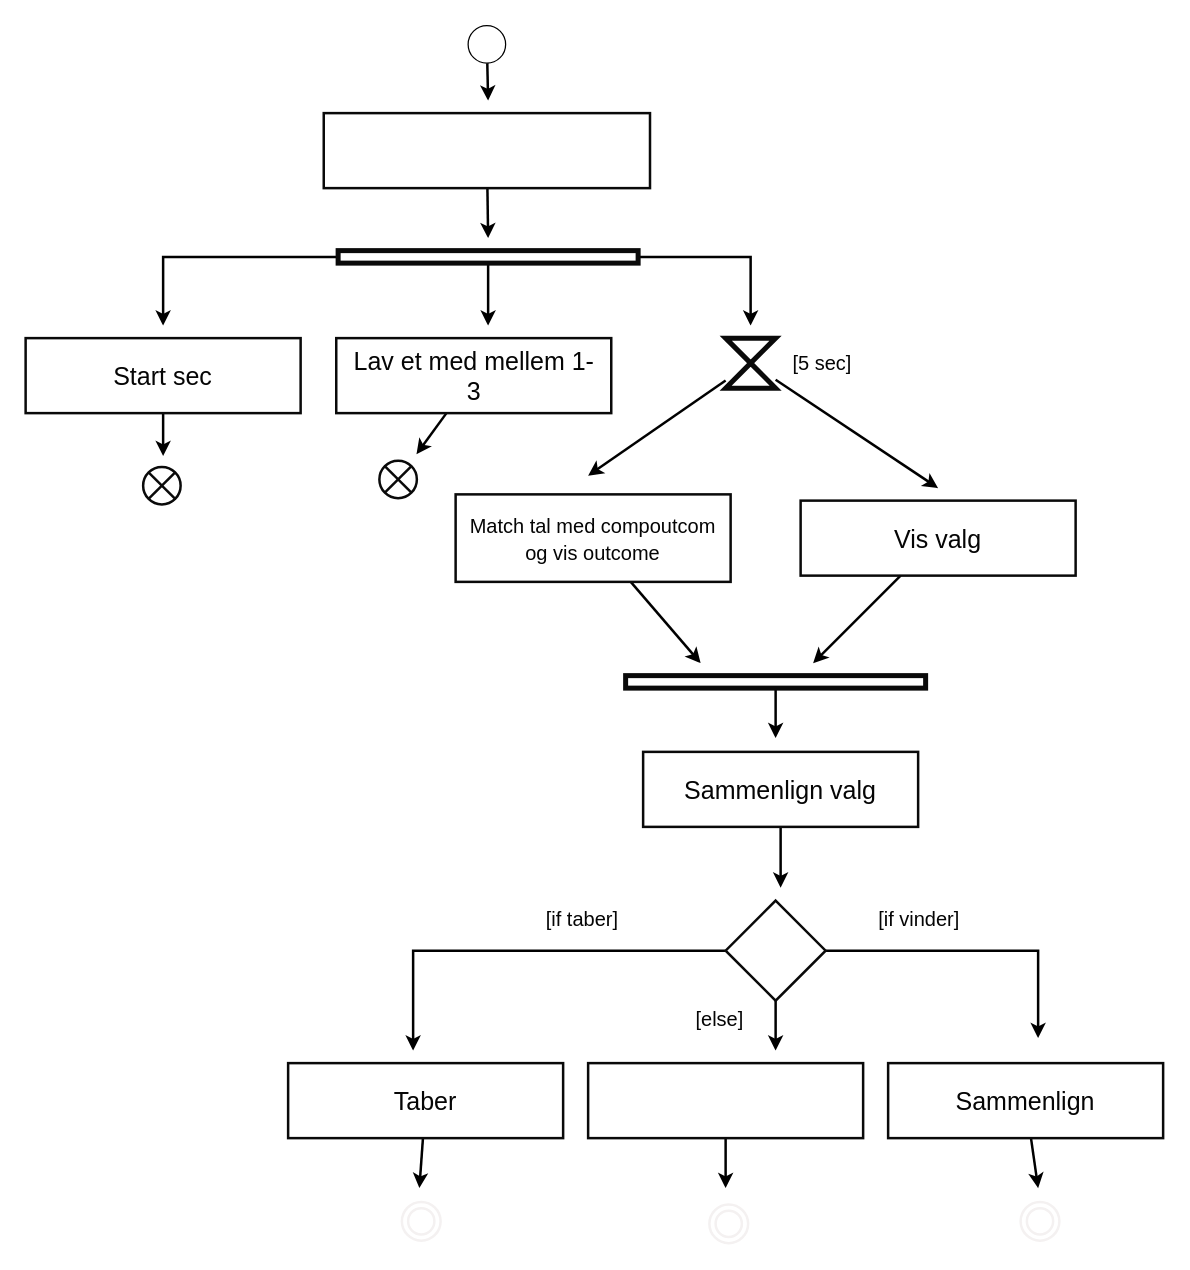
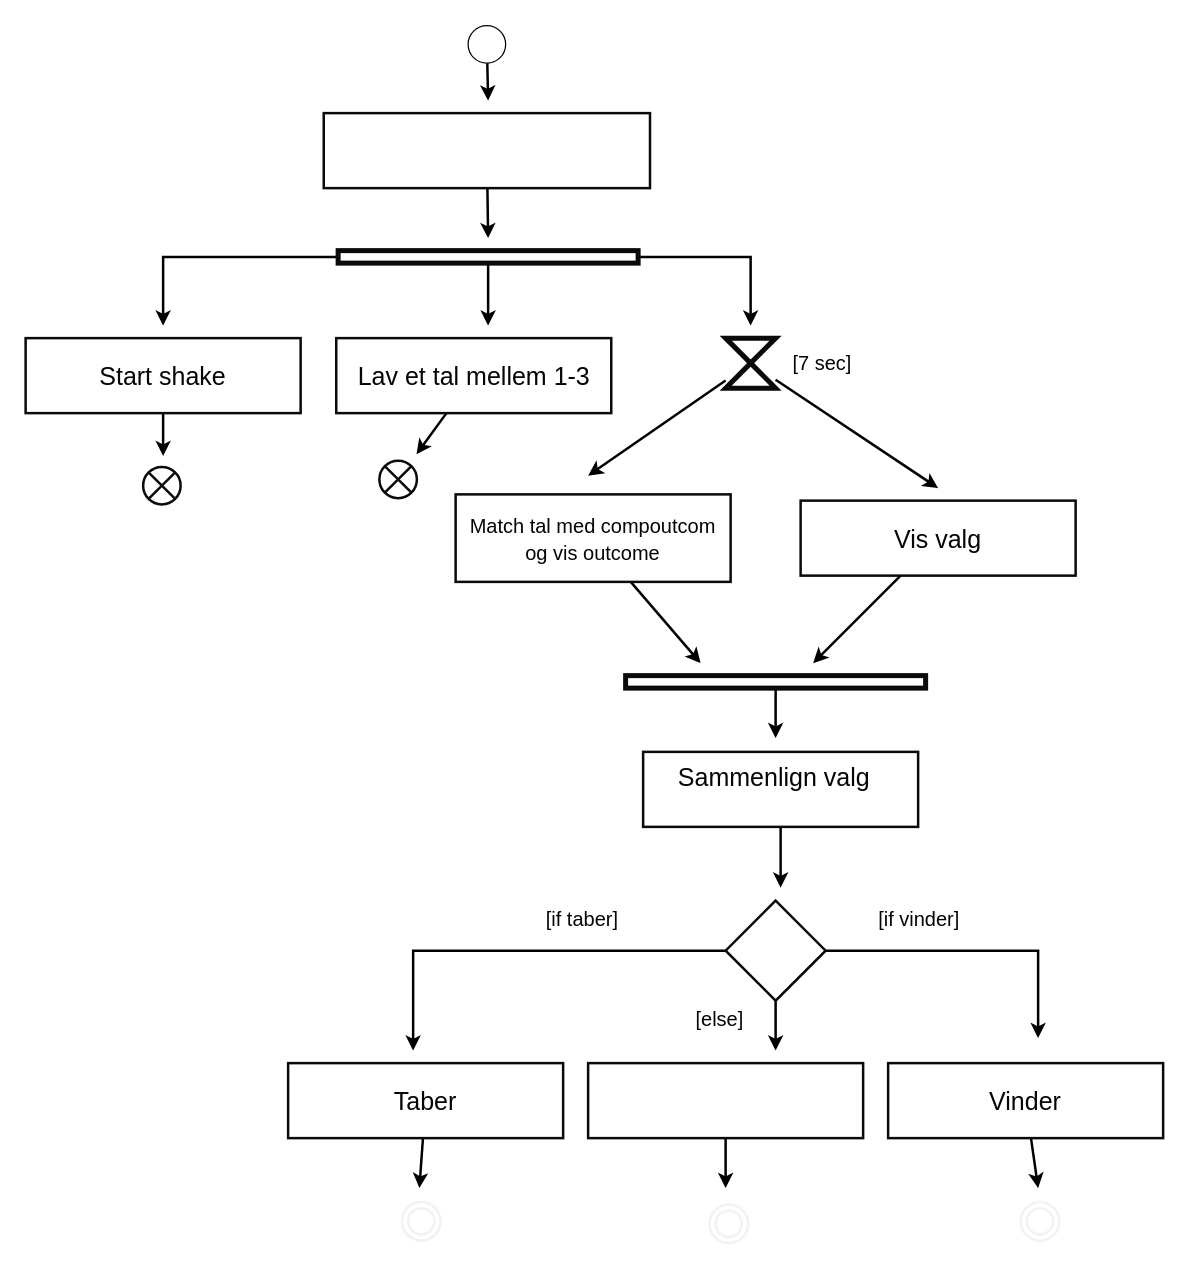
node "[5 sec]": label "[5 sec]" -> "[7 sec]"
node "Start sec": label "Start sec" -> "Start shake"
node "Lav et med mellem 1-3": label "Lav et med mellem 1-3" -> "Lav et tal mellem 1-3"
node "Sammenlign valg": moved (781, 789) -> (774, 777)
node "Sammenlign": label "Sammenlign" -> "Vinder"
